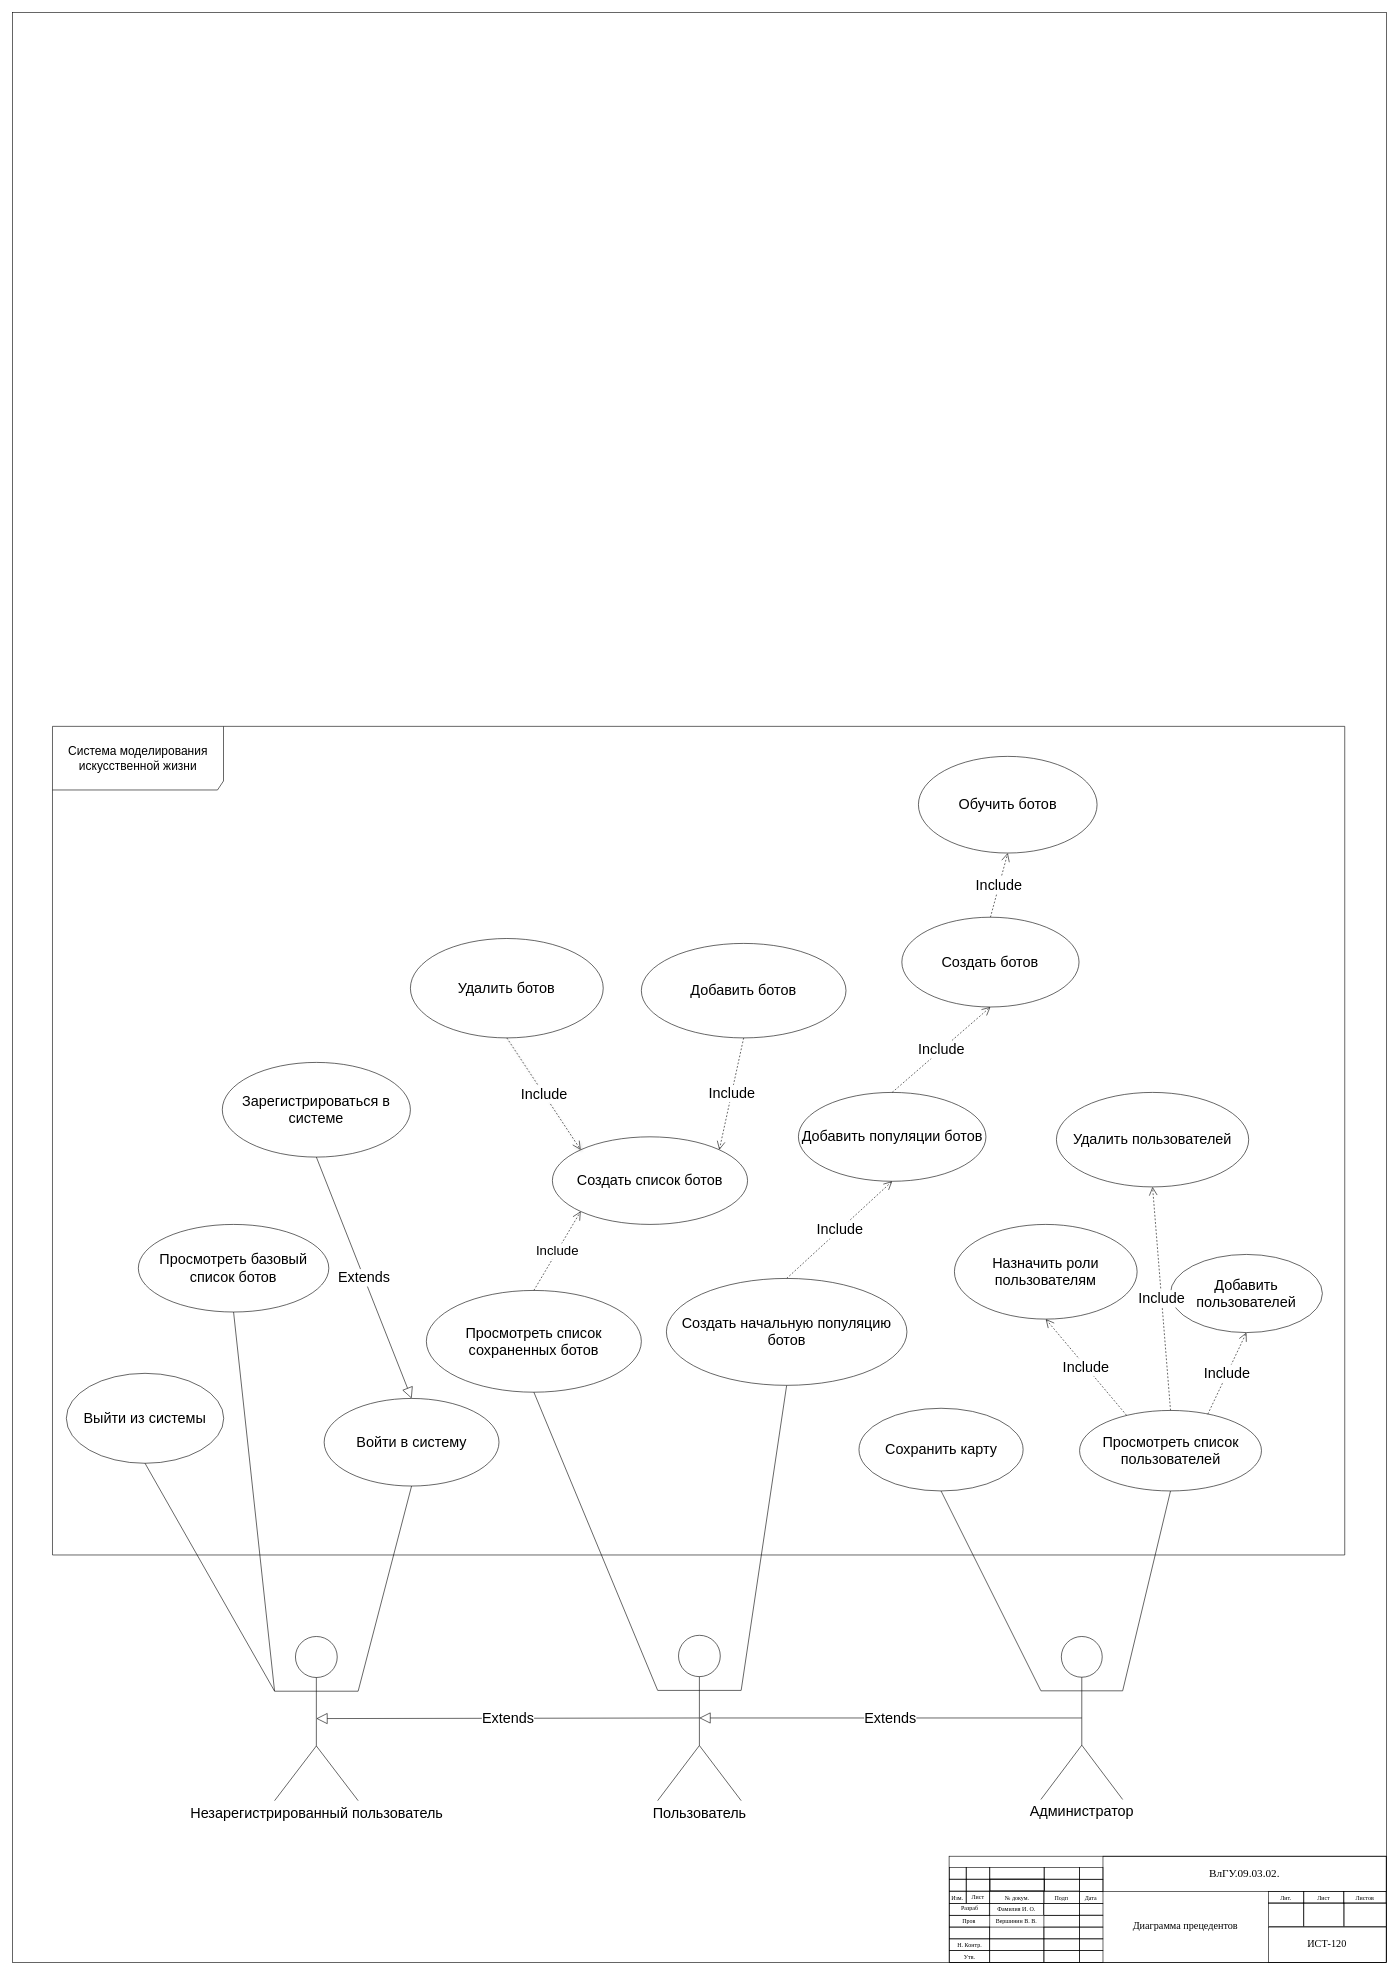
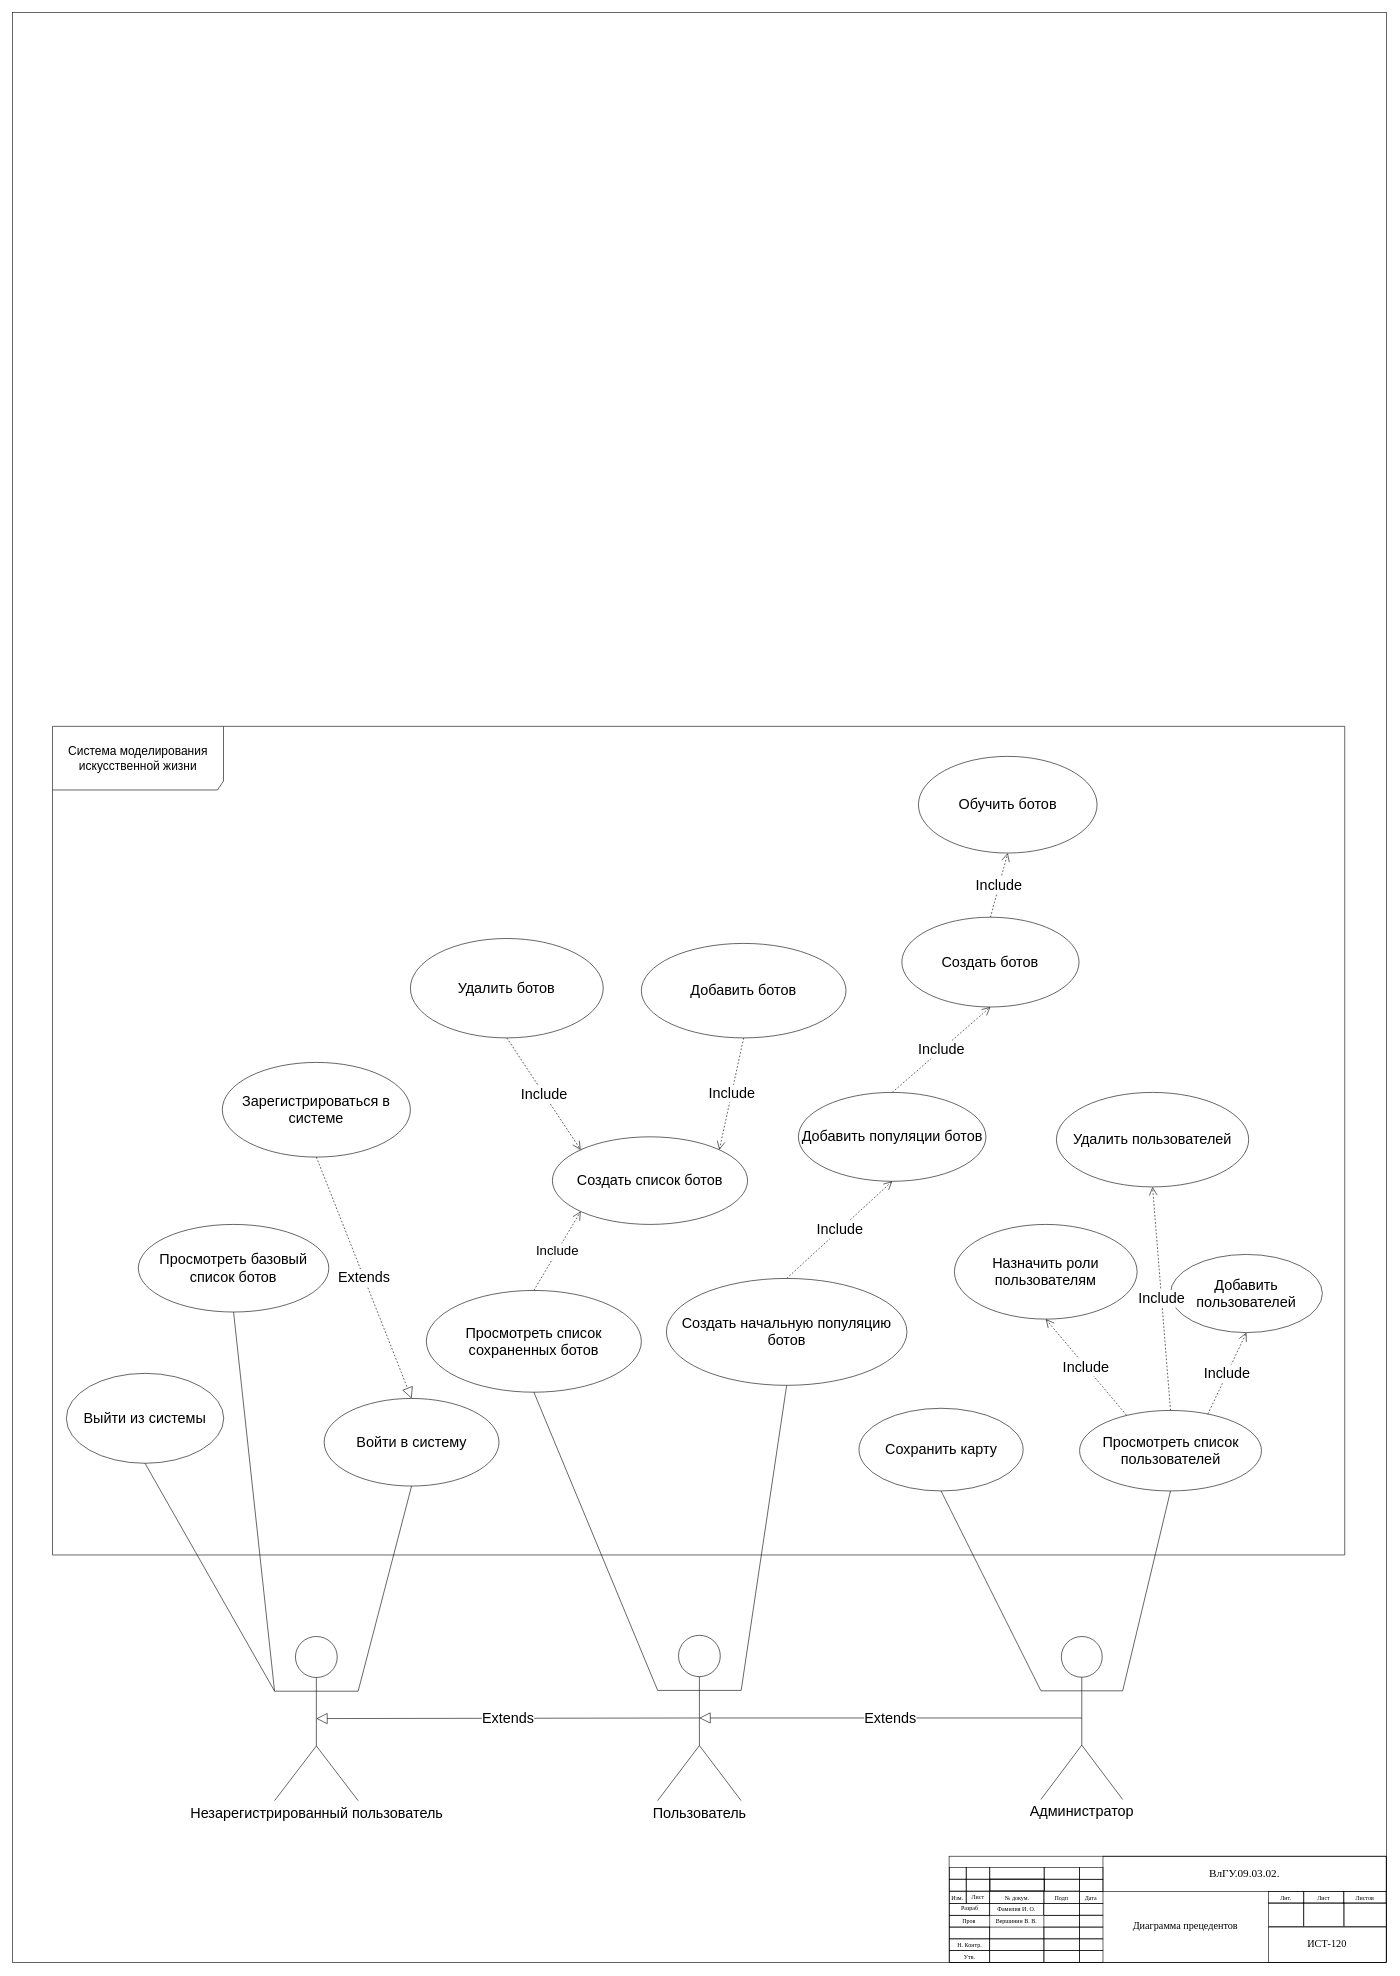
edge "Зарегистрироваться в системе" -> "Войти в систему": style solid -> dashed
